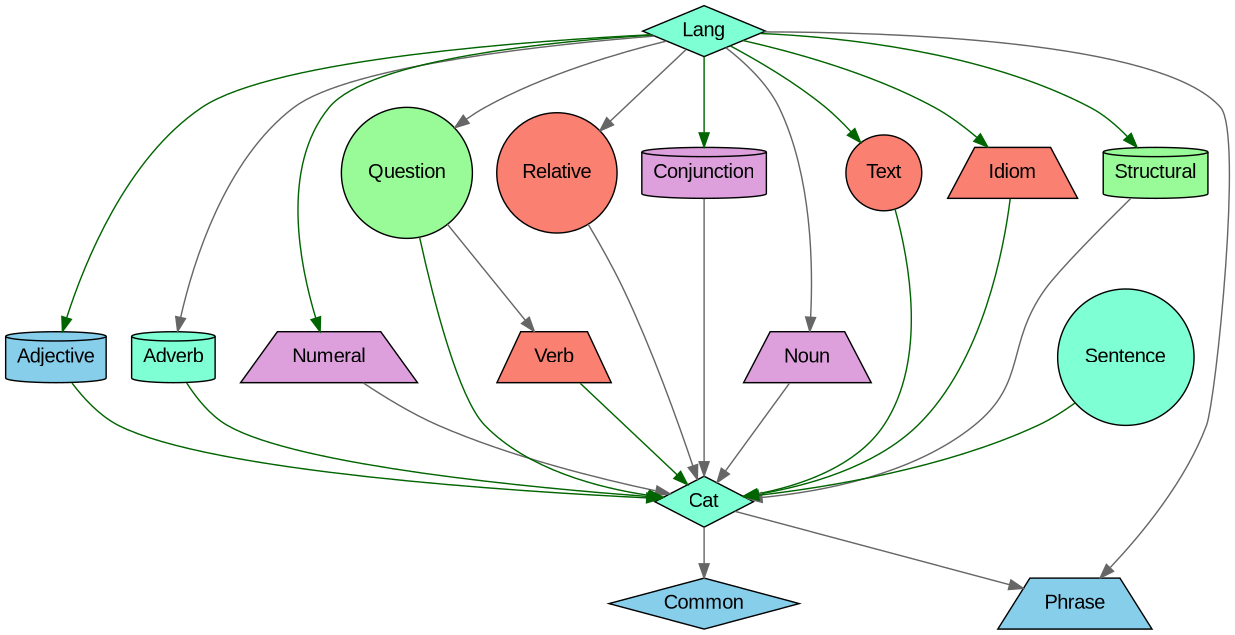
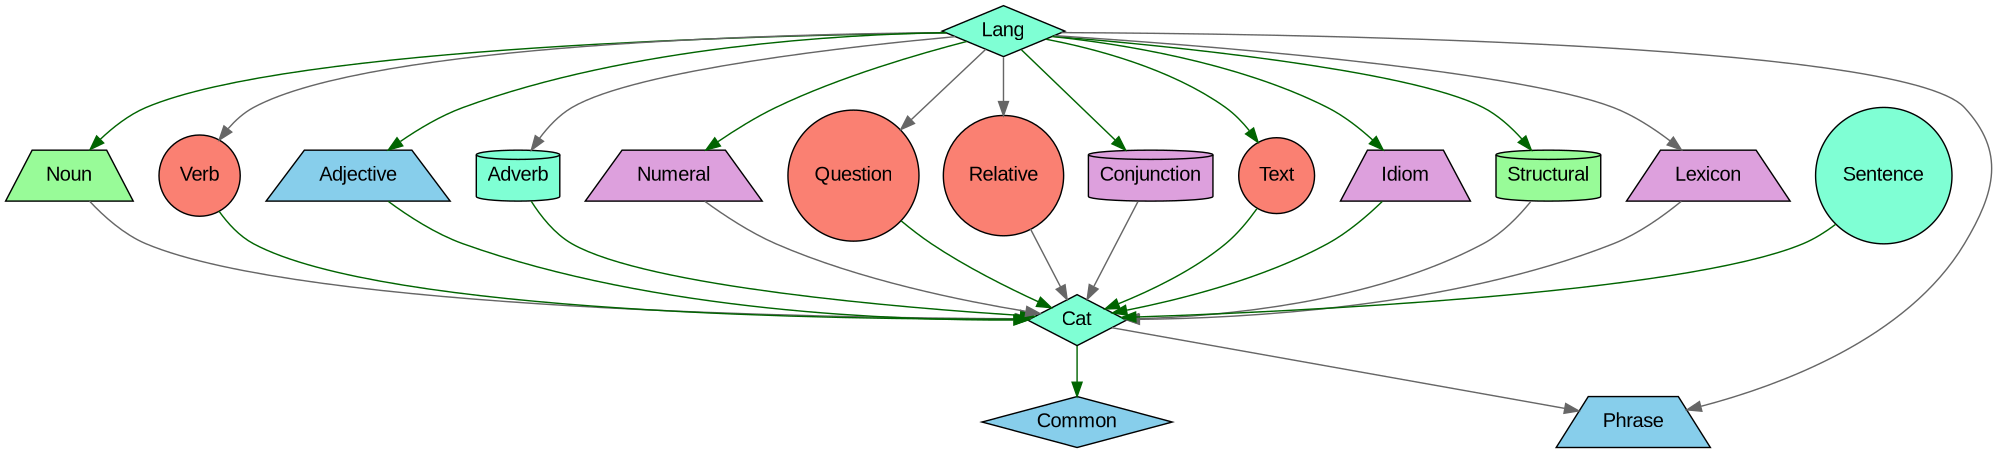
edge "Lang" -> "Noun": color gray40 -> darkgreen
node "Question": fillcolor palegreen -> salmon
node "Idiom": fillcolor salmon -> plum
node "Lexicon": added
edge "Question" -> "Verb": now "Lang" -> "Verb"
node "Adjective": shape cylinder -> trapezium
node "Verb": shape trapezium -> circle
node "Noun": fillcolor plum -> palegreen
edge "Cat" -> "Common": color gray40 -> darkgreen
